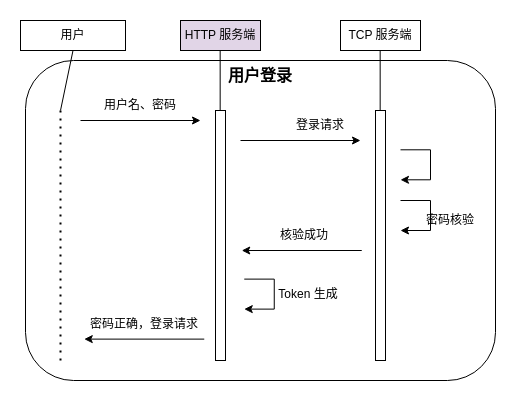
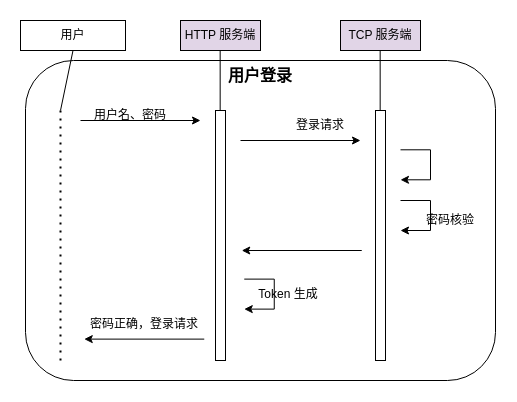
node "TCP 服务端": fillcolor #ffffff -> #e1d5e7
node "用户名、密码": moved (141, 106) -> (131, 116)
node "核验成功": removed
node "Token 生成": moved (308, 294) -> (288, 294)
